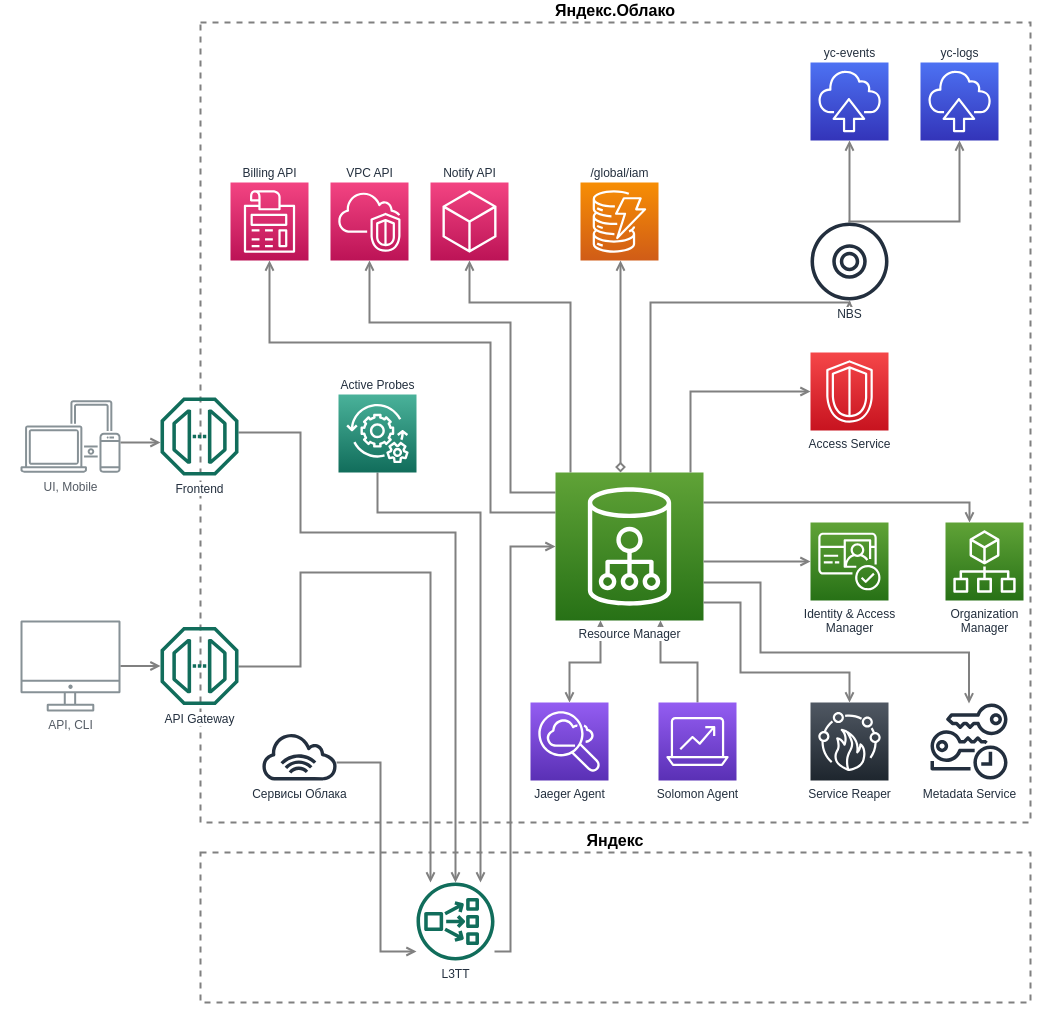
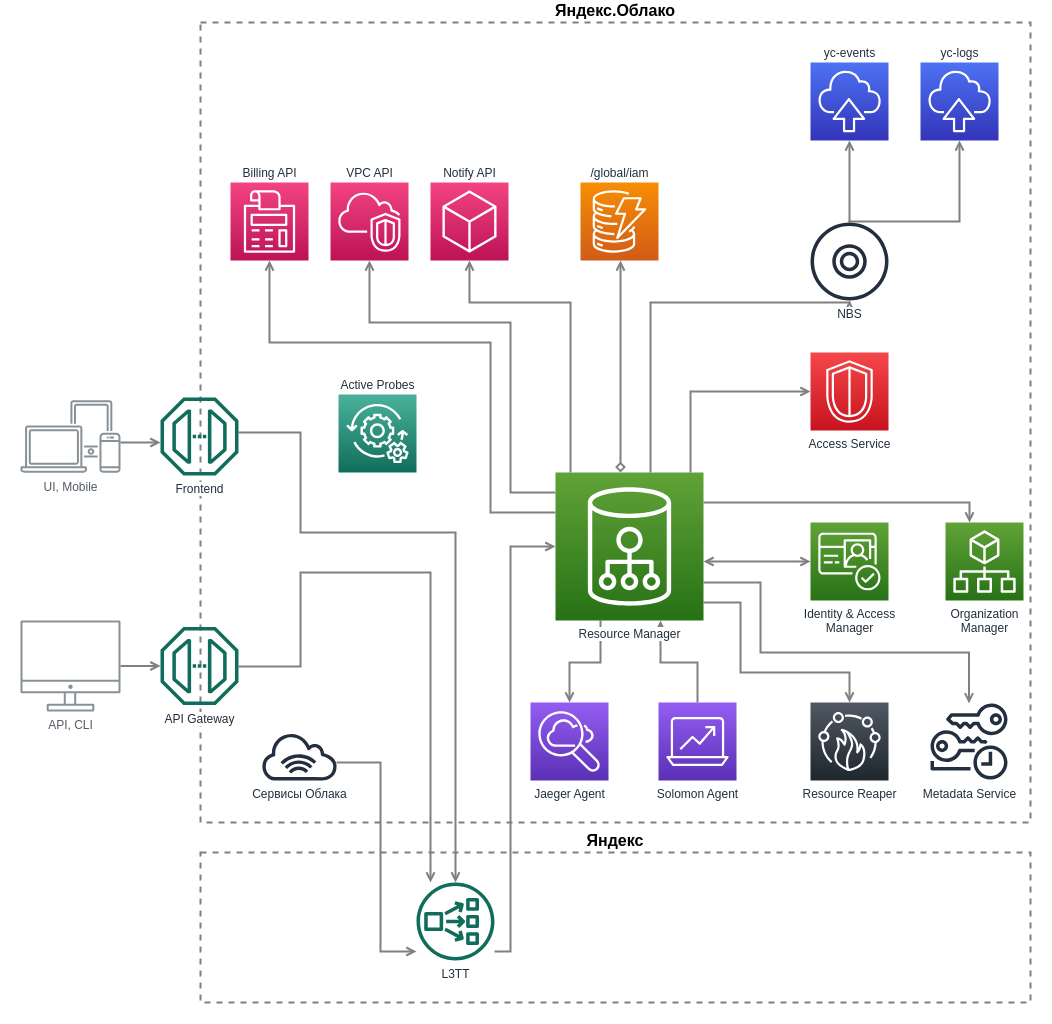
edge "Resource Manager" -> "Identity & Access Manager": arrowhead none -> open
edge "Active Probes" -> "L3TT": removed
edge "Resource Manager" -- "Jaeger Agent": arrowhead open -> none
node "Service Reaper": label "Service Reaper" -> "Resource Reaper"
